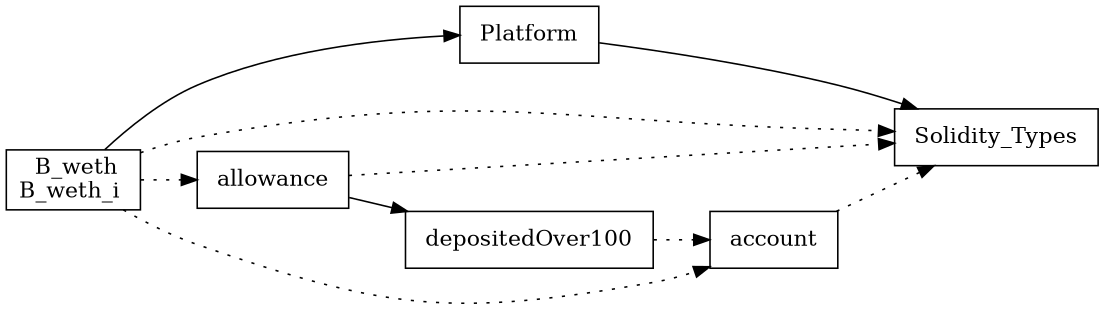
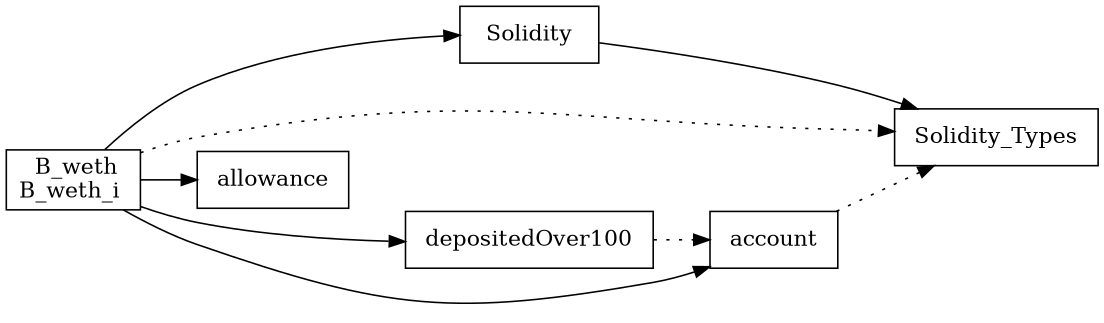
node "Platform": label "Platform" -> "Solidity"
edge "allowance" -> "Solidity_Types": removed
edge "B_weth B_weth_i" -> "allowance": style dotted -> solid
edge "allowance" -> "depositedOver100": now "B_weth B_weth_i" -> "depositedOver100"
edge "B_weth B_weth_i" -> "account": style dotted -> solid
